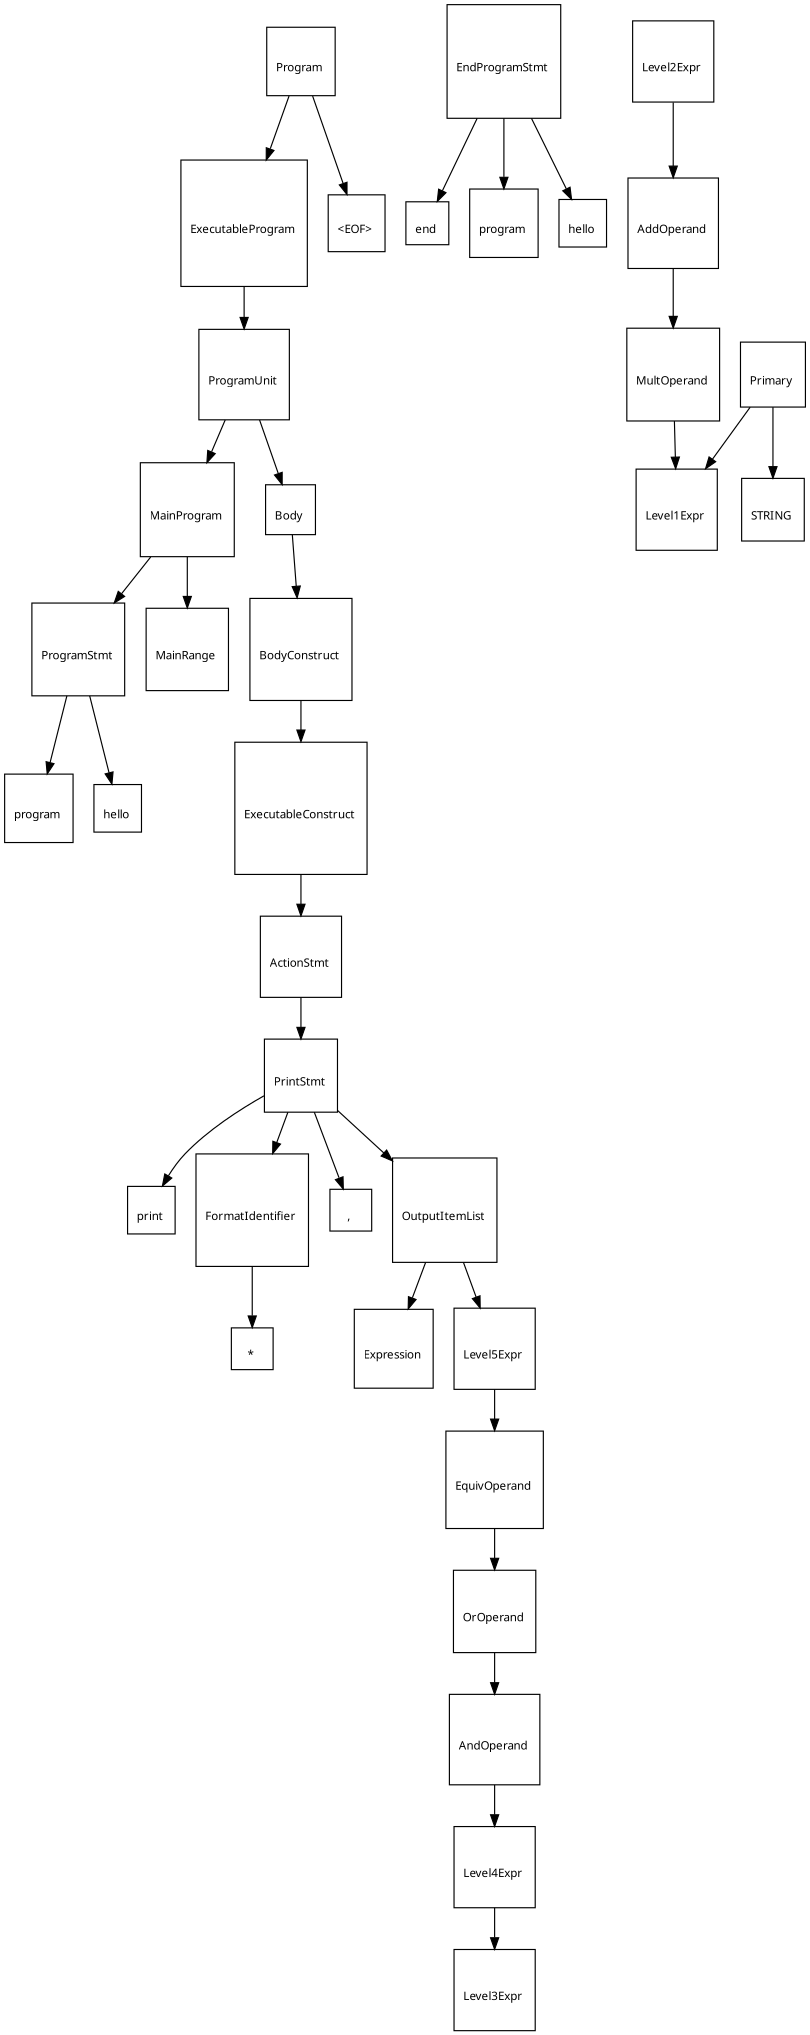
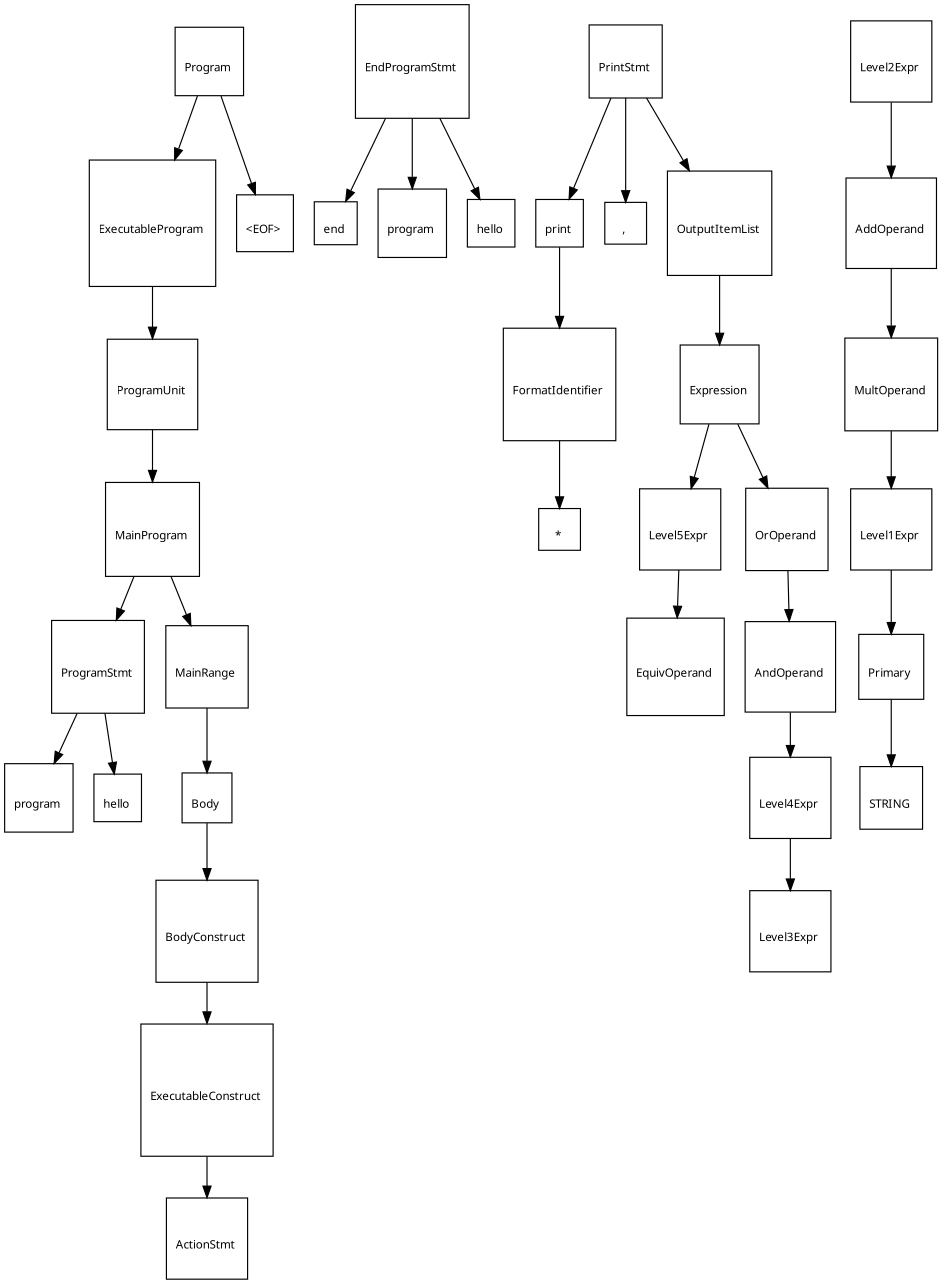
edge "Primary" -> "Level1Expr": reversed
edge "ProgramUnit" -> "Body": now "MainRange" -> "Body"
edge "ActionStmt" -> "PrintStmt": removed
edge "PrintStmt" -> "FormatIdentifier": now "print" -> "FormatIdentifier"
edge "OutputItemList" -> "Level5Expr": now "Expression" -> "Level5Expr"
edge "EquivOperand" -> "OrOperand": now "Expression" -> "OrOperand"
